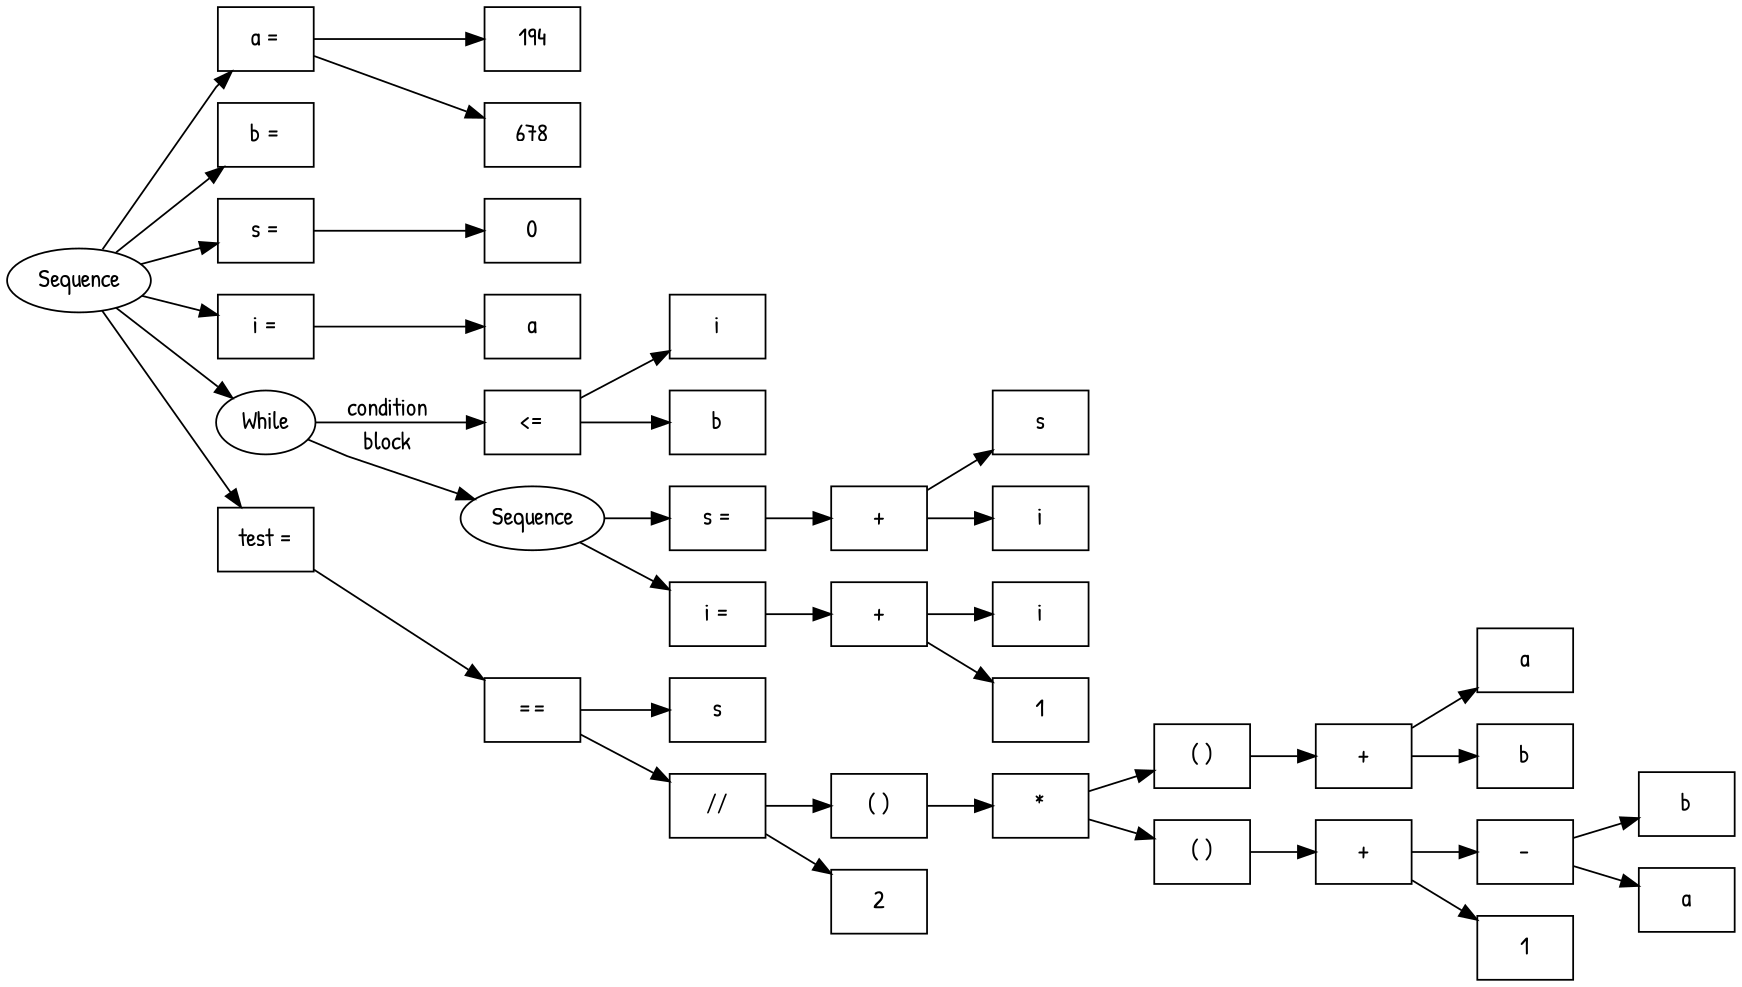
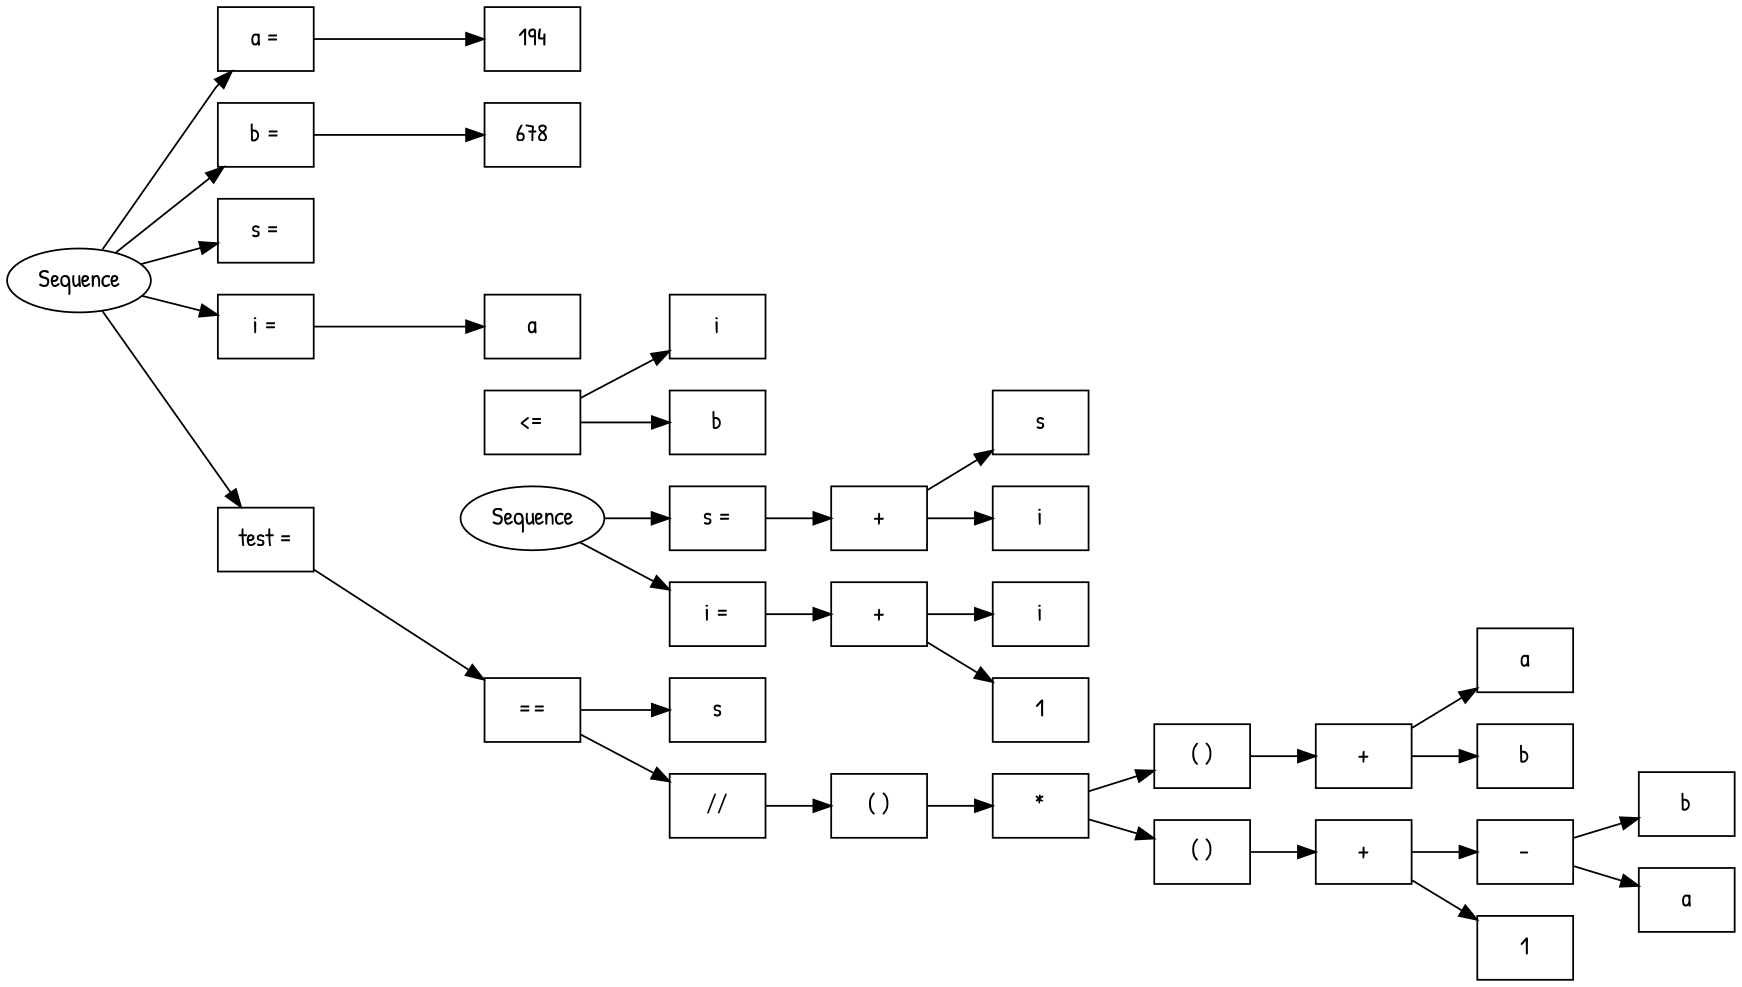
edge "a =" -> "678": now "b =" -> "678"
node "0": removed
node "While": removed
node "2": removed
